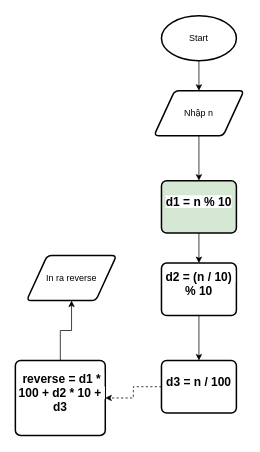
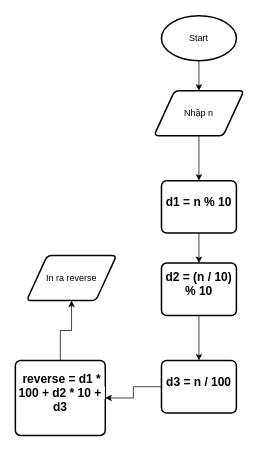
node "d1 = n % 10": fillcolor #d5e8d4 -> #ffffff
edge "d3 = n / 100" -> "reverse = d1 * 100 + d2 * 10 + d3": style dashed -> solid
